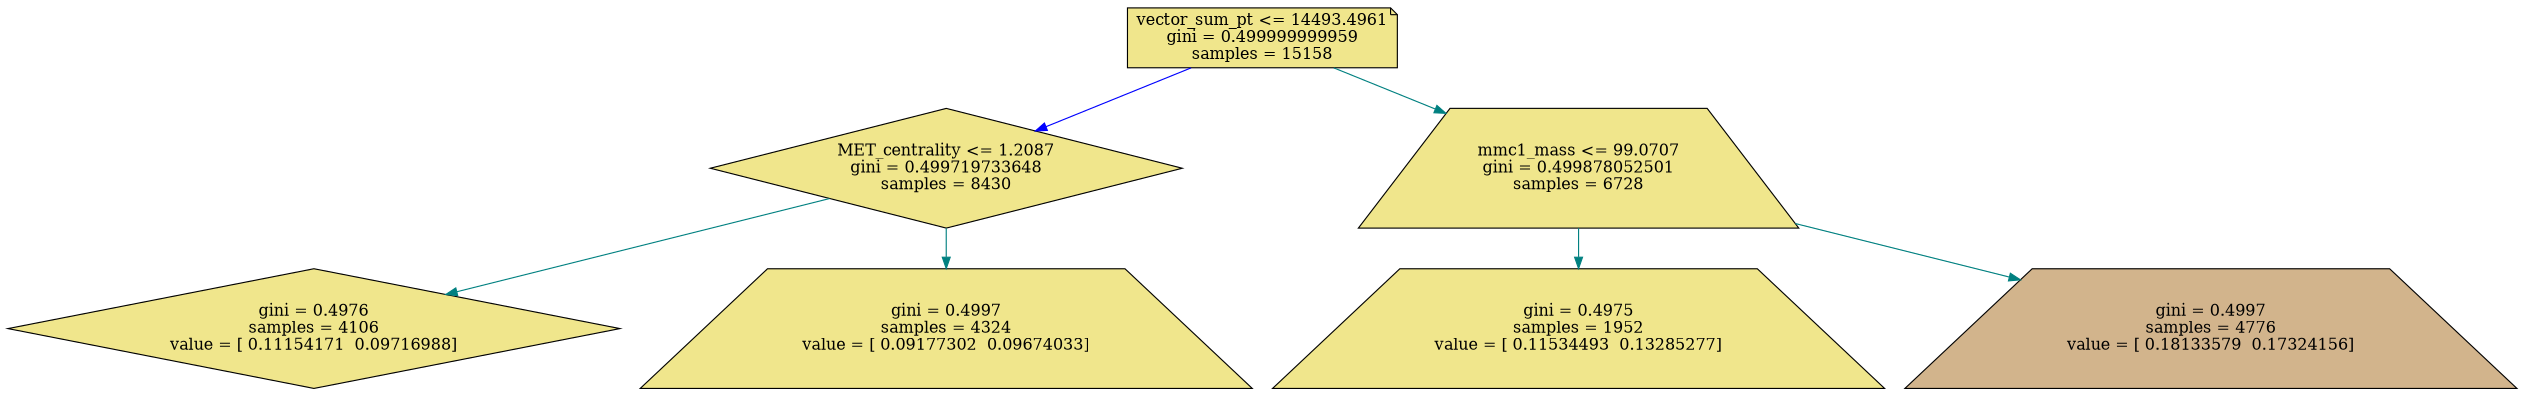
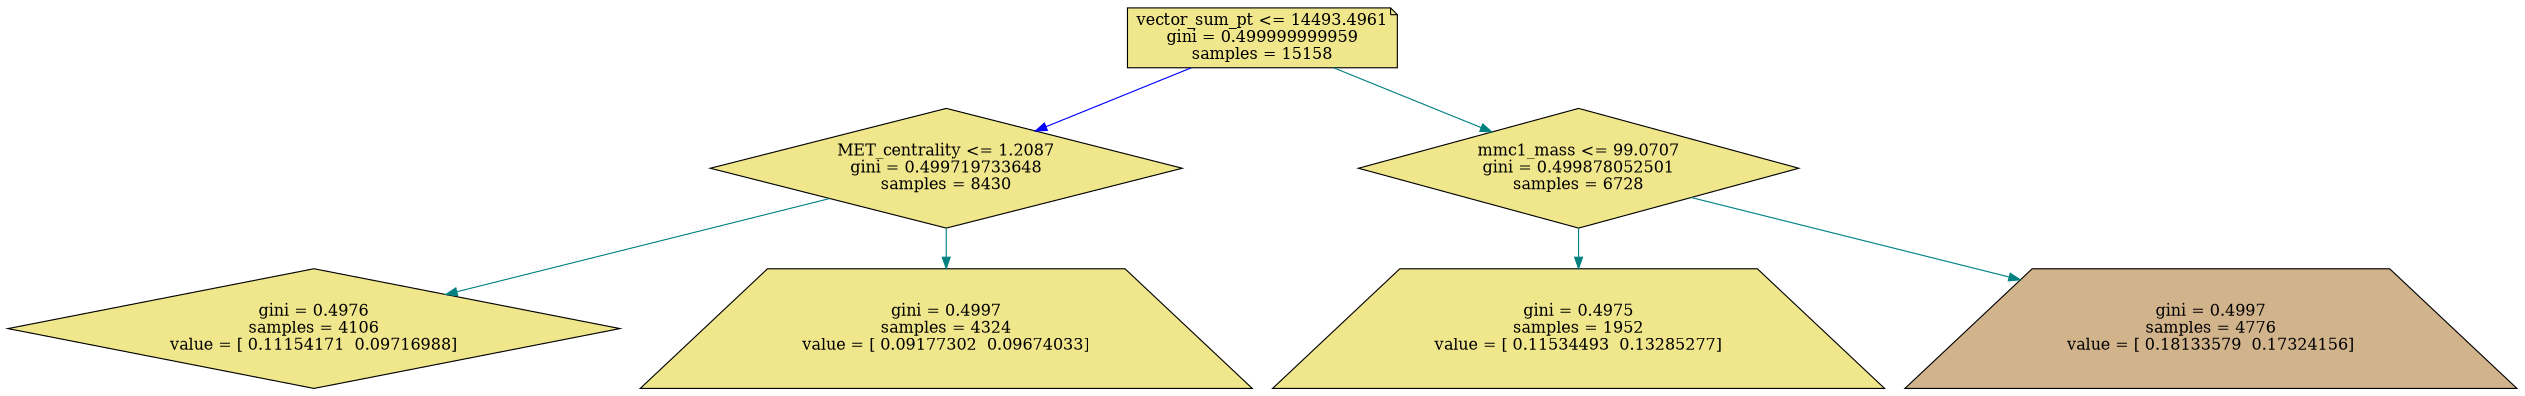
node "mmc1_mass <= 99.0707 gini = 0.499878052501 samples = 6728": shape trapezium -> diamond
